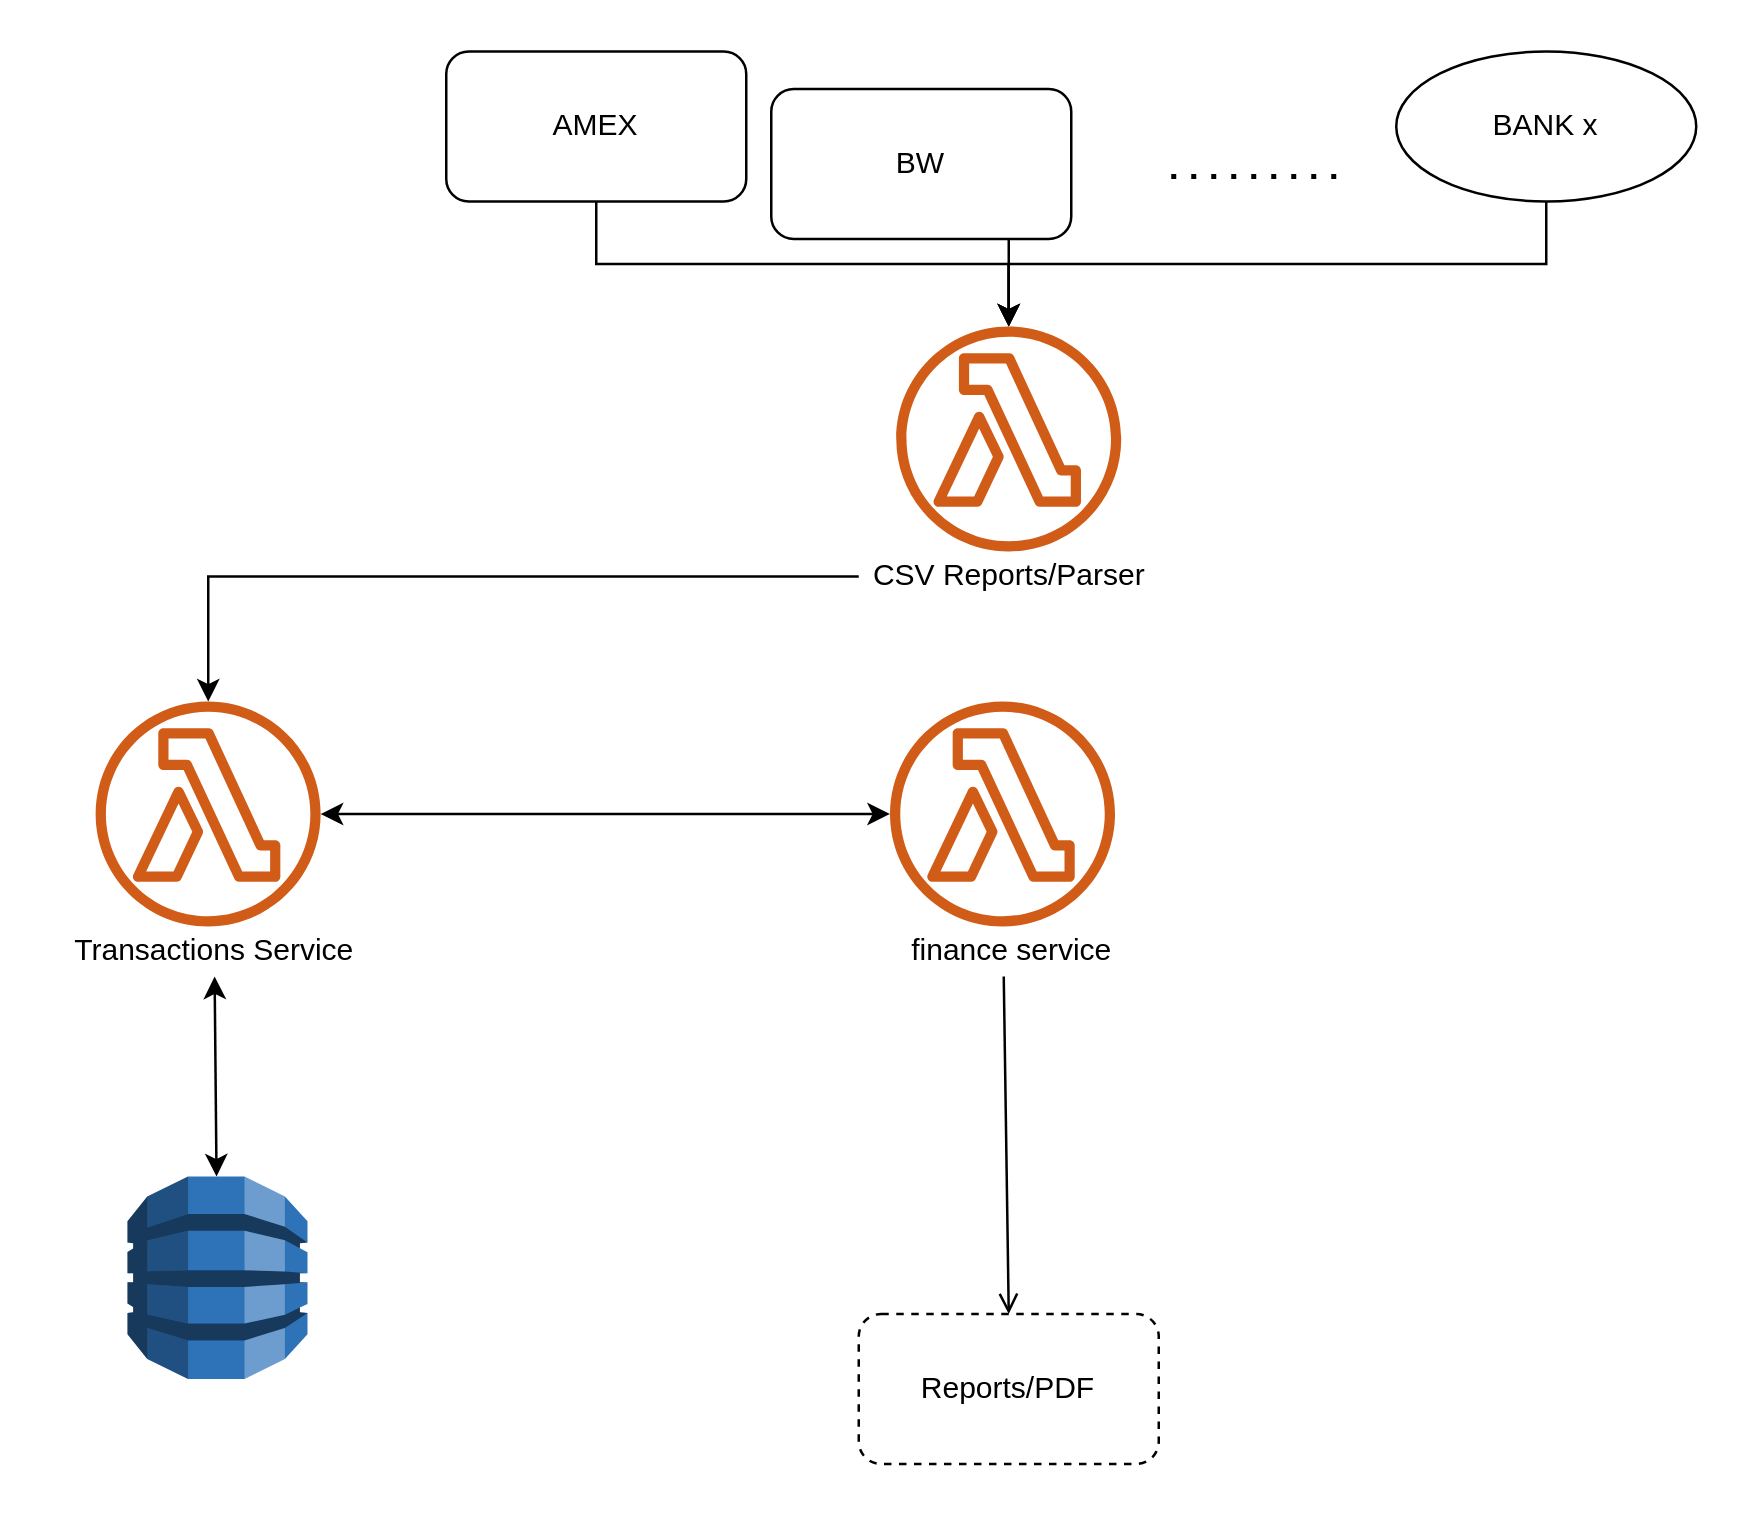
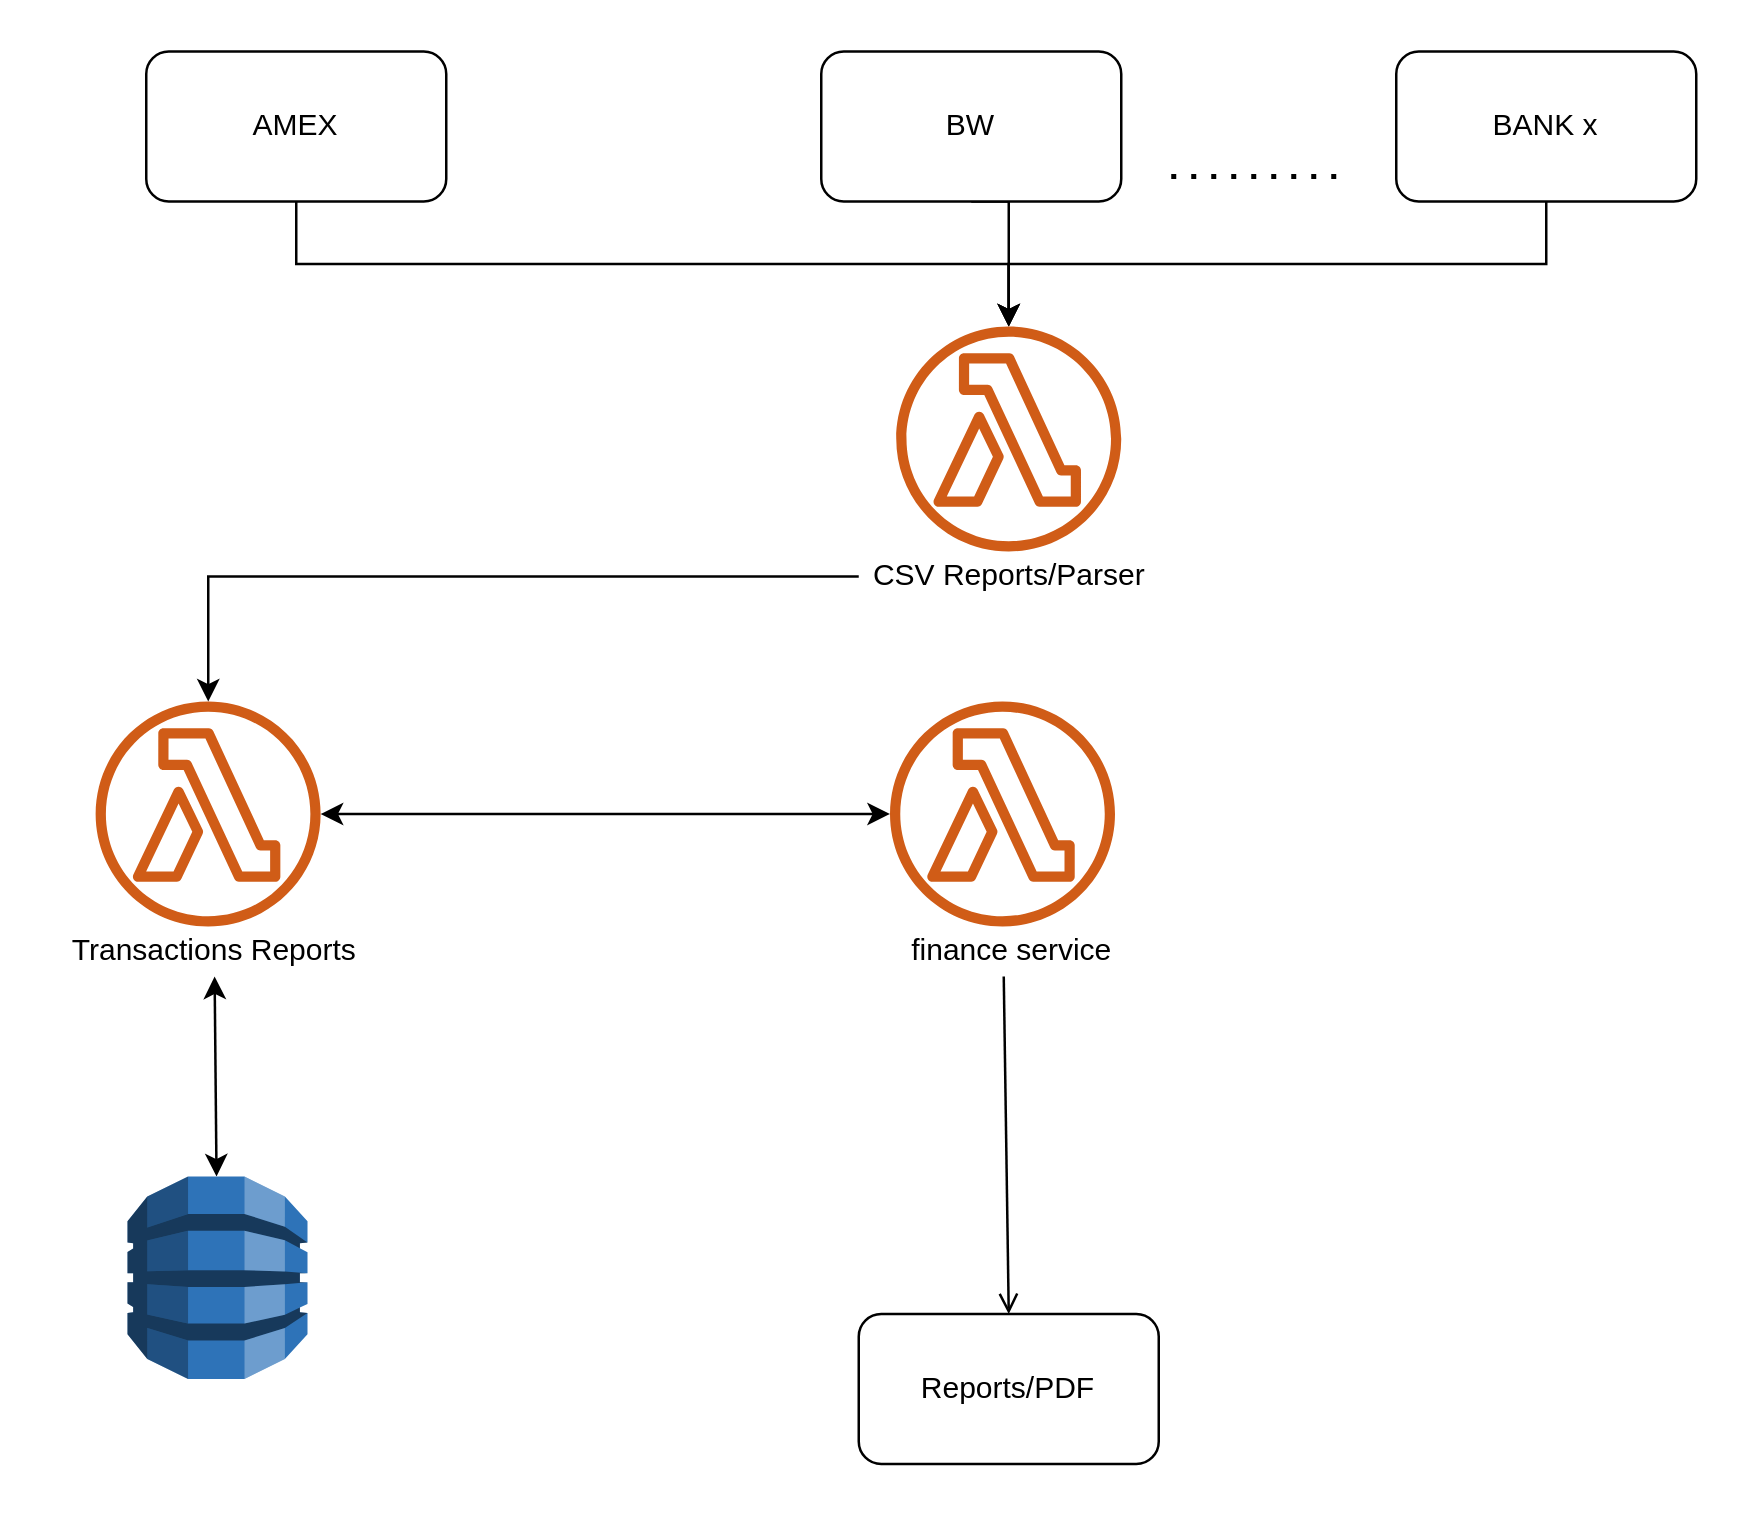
node "AMEX": moved (596, 126) -> (296, 126)
node "BANK x": shape ellipse -> rounded rectangle
node "BW": moved (921, 164) -> (971, 126)
node "Transactions Service": label "Transactions Service" -> "Transactions Reports"
node "Reports/PDF": style dashed -> solid
